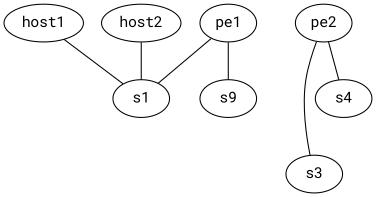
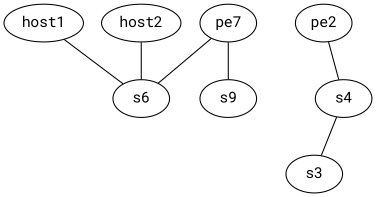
node "pe1": label "pe1" -> "pe7"
edge "pe2" -- "s3": now "s4" -- "s3"
node "s1": label "s1" -> "s6"
